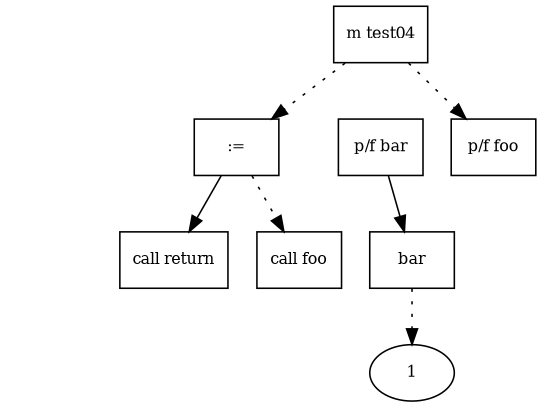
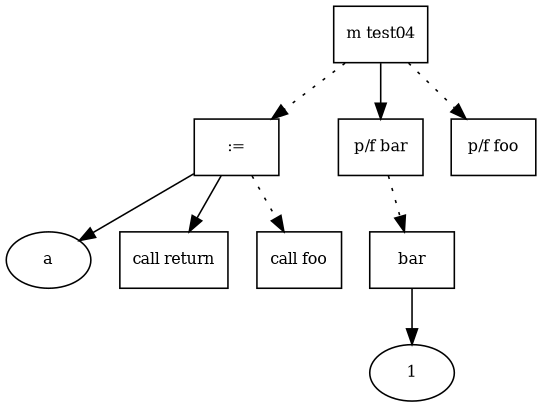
edge "m test04" -> "p/f bar": added
edge "p/f bar" -> "bar": style solid -> dotted
node "a": added
edge "bar" -> "1": style dotted -> solid
